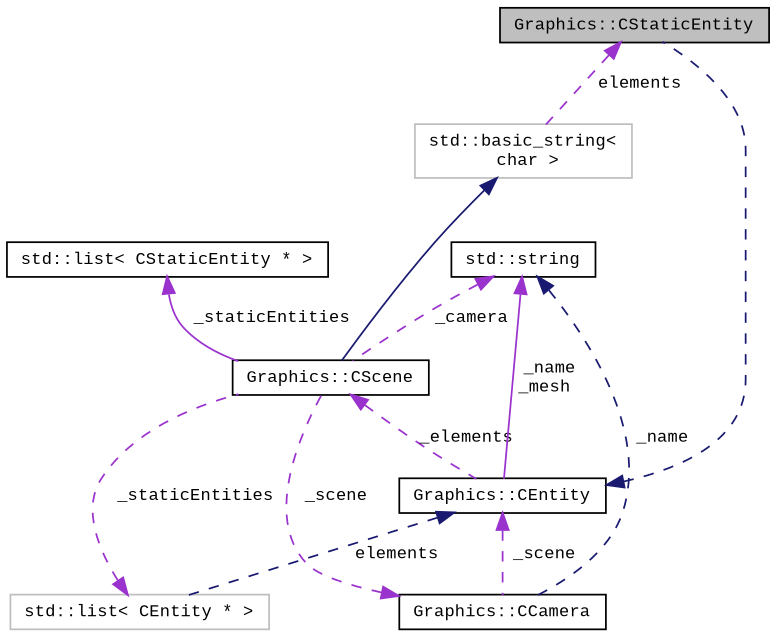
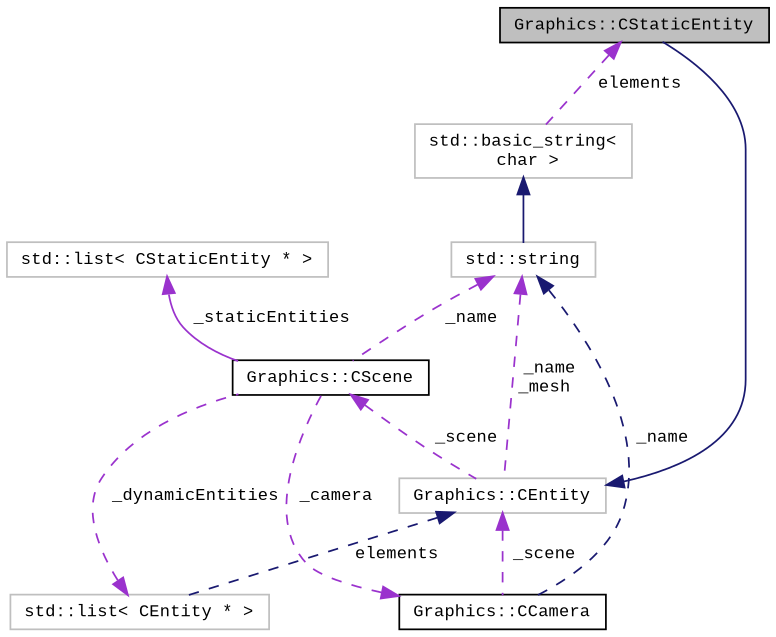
node "std::list< CStaticEntity * >": color black -> grey75
node "std::string": color black -> grey75
edge "Graphics::CScene" -> "std::basic_string< char >": now "std::string" -> "std::basic_string< char >"
edge "Graphics::CStaticEntity" -> "Graphics::CEntity": style dashed -> solid
edge "Graphics::CScene" -> "std::string": label " _camera" -> " _name"
edge "Graphics::CEntity" -> "std::string": style solid -> dashed
edge "Graphics::CEntity" -> "Graphics::CScene": label " _elements" -> " _scene"
edge "Graphics::CScene" -> "std::list< CEntity * >": label " _staticEntities" -> " _dynamicEntities"
edge "Graphics::CScene" -> "Graphics::CCamera": label " _scene" -> " _camera"
node "Graphics::CEntity": color black -> grey75
